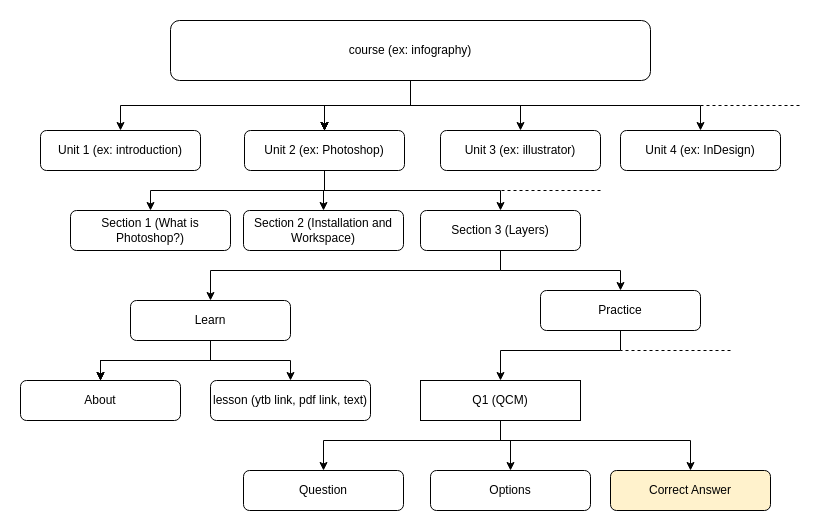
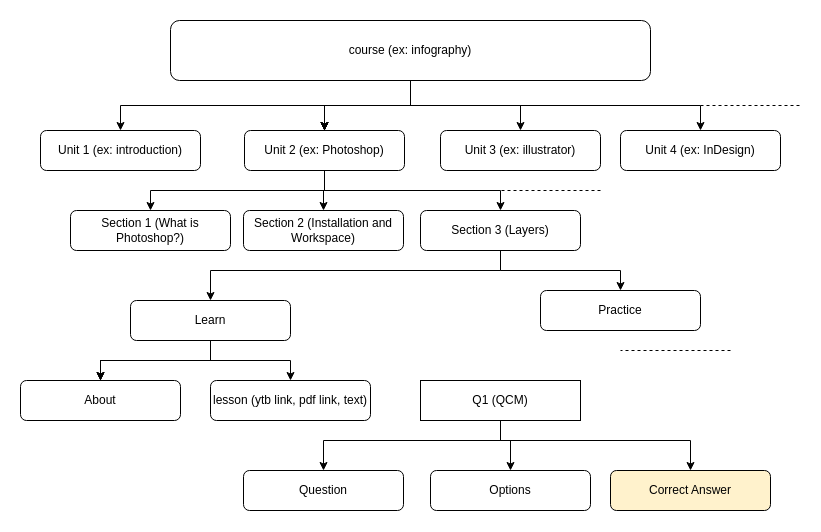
edge "Practice" -> "Q1 (QCM)": removed
